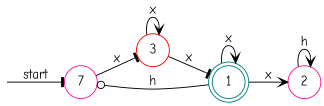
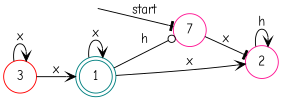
edge "3" -> "1": arrowhead tee -> vee
edge "7" -> "3": now "7" -> "2"
